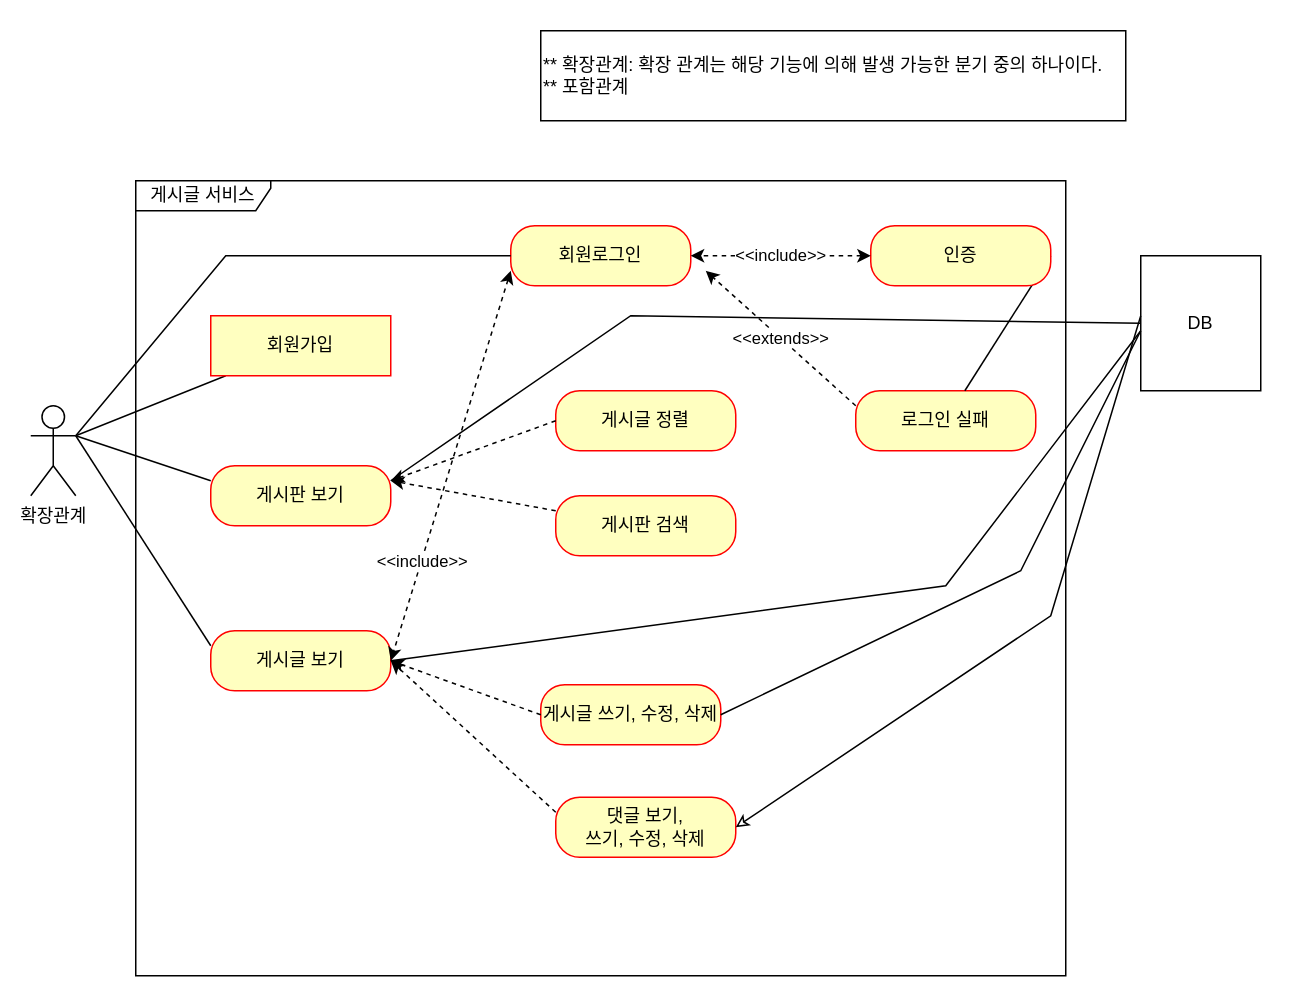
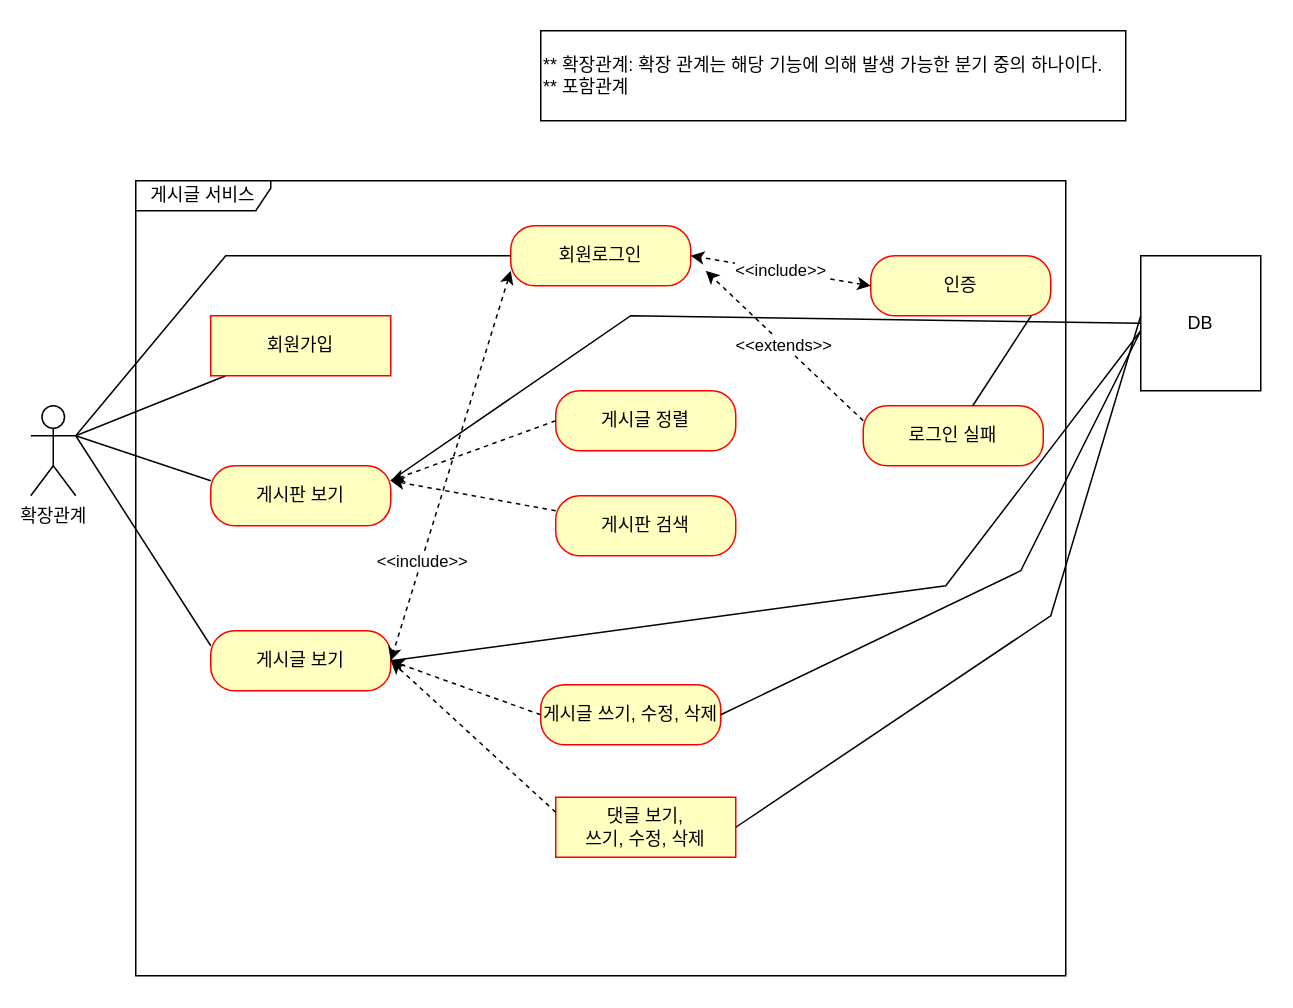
node "인증": moved (961, 256) -> (961, 286)
node "로그인 실패": moved (946, 421) -> (953, 436)
edge "DB" -> "댓글 보기, 쓰기, 수정, 삭제": arrowhead classic -> none
node "댓글 보기, 쓰기, 수정, 삭제": shape rounded rectangle -> rectangle
